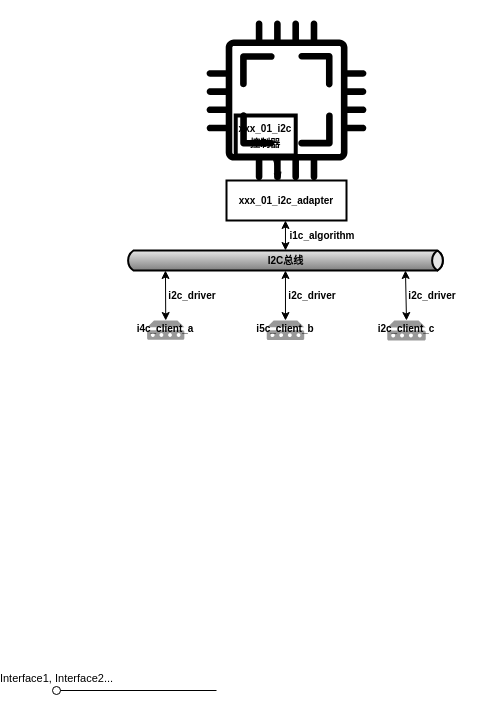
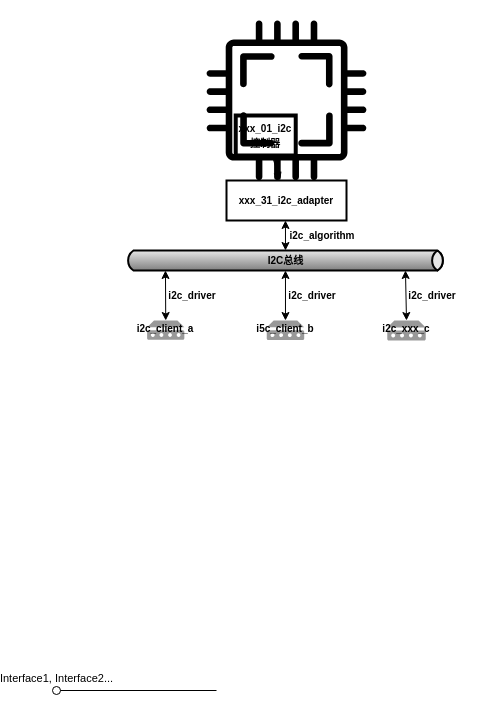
node "xxx_01_i2c_adapter": label "xxx_01_i2c_adapter" -> "xxx_31_i2c_adapter"
node "i1c_algorithm": label "i1c_algorithm" -> "i2c_algorithm"
node "i4c_client_a": label "i4c_client_a" -> "i2c_client_a"
node "i2c_client_c": label "i2c_client_c" -> "i2c_xxx_c"
